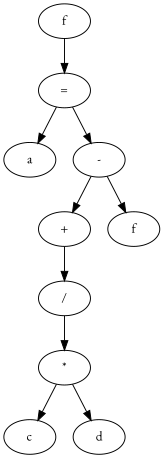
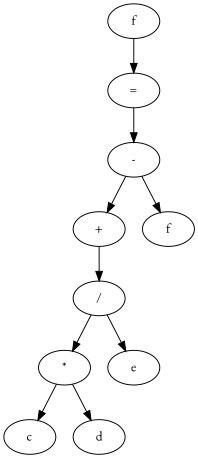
node "a": removed
node "e": added
